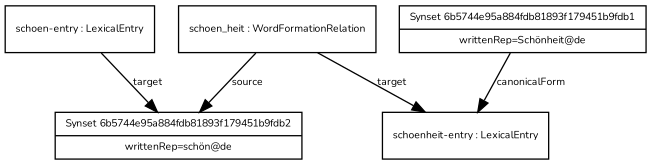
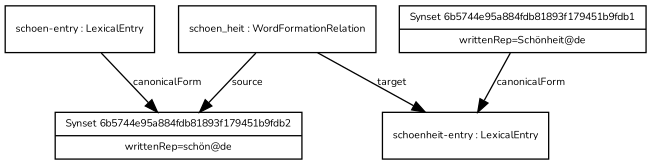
edge "schoen-entry : LexicalEntry" -> "Synset 6b5744e95a884fdb81893f179451b9fdb2": label "target" -> "canonicalForm"
